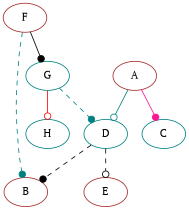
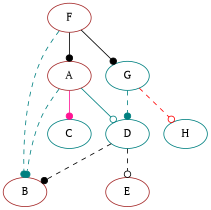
edge "F" -> "A": added
edge "G" -> "H": style solid -> dashed
edge "A" -> "B": added
